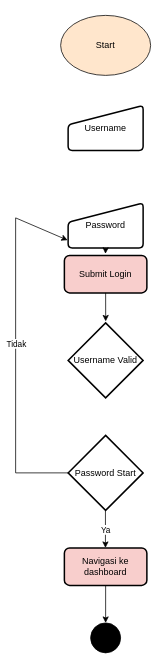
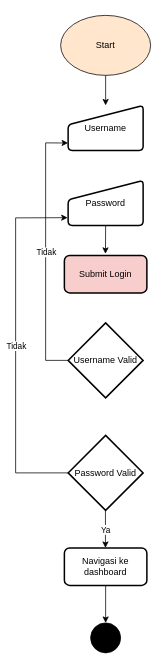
edge "Start" -> "Username": added
node "Password": moved (105, 225) -> (105, 203)
edge "Username Valid" -> "Username": added, label "Tidak"
edge "Submit Login" -> "Username Valid": removed
node "Password Start": label "Password Start" -> "Password Valid"
node "Navigasi ke dashboard": fillcolor #f8cecc -> #ffffff
